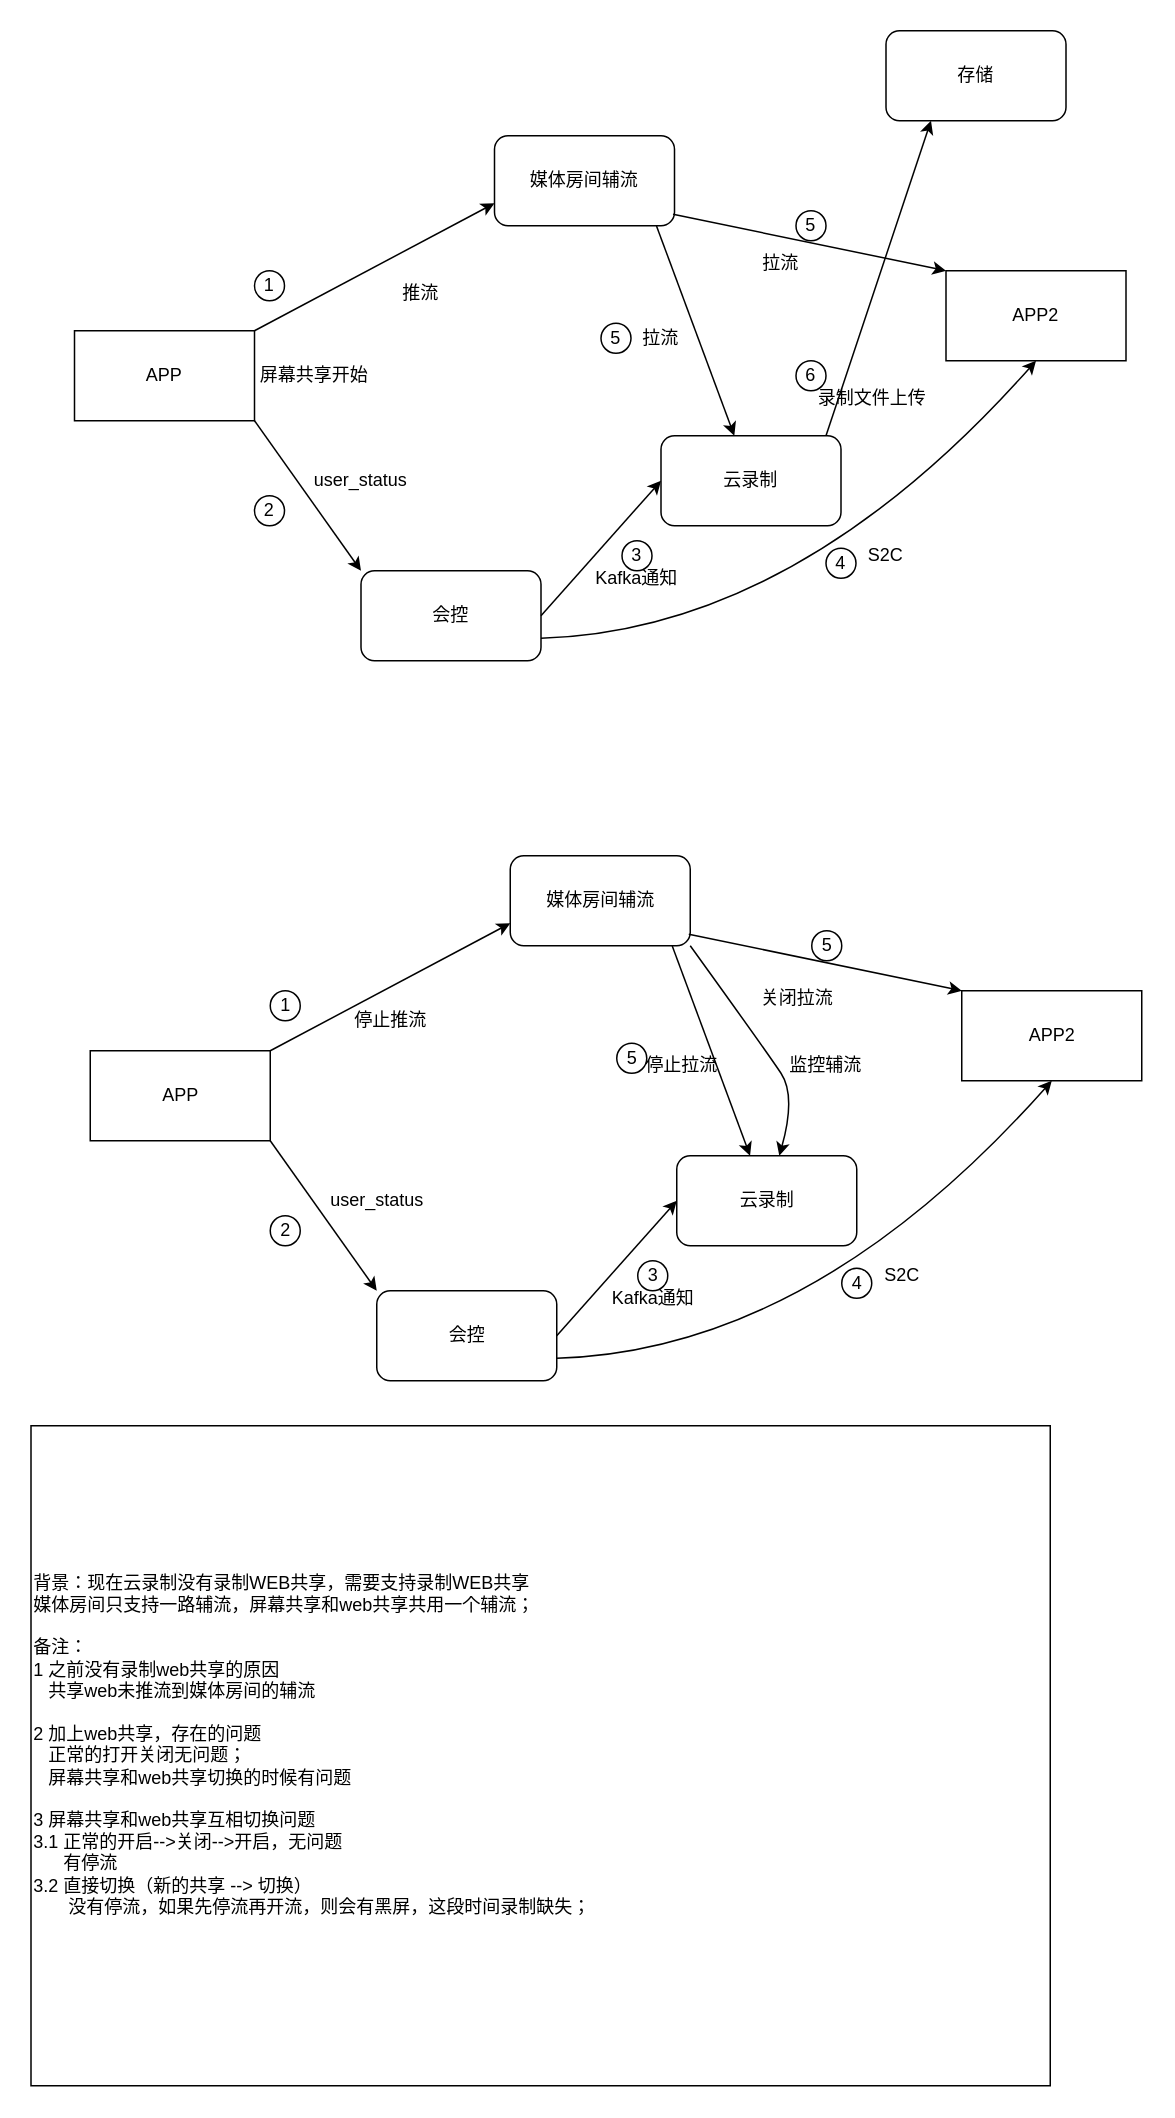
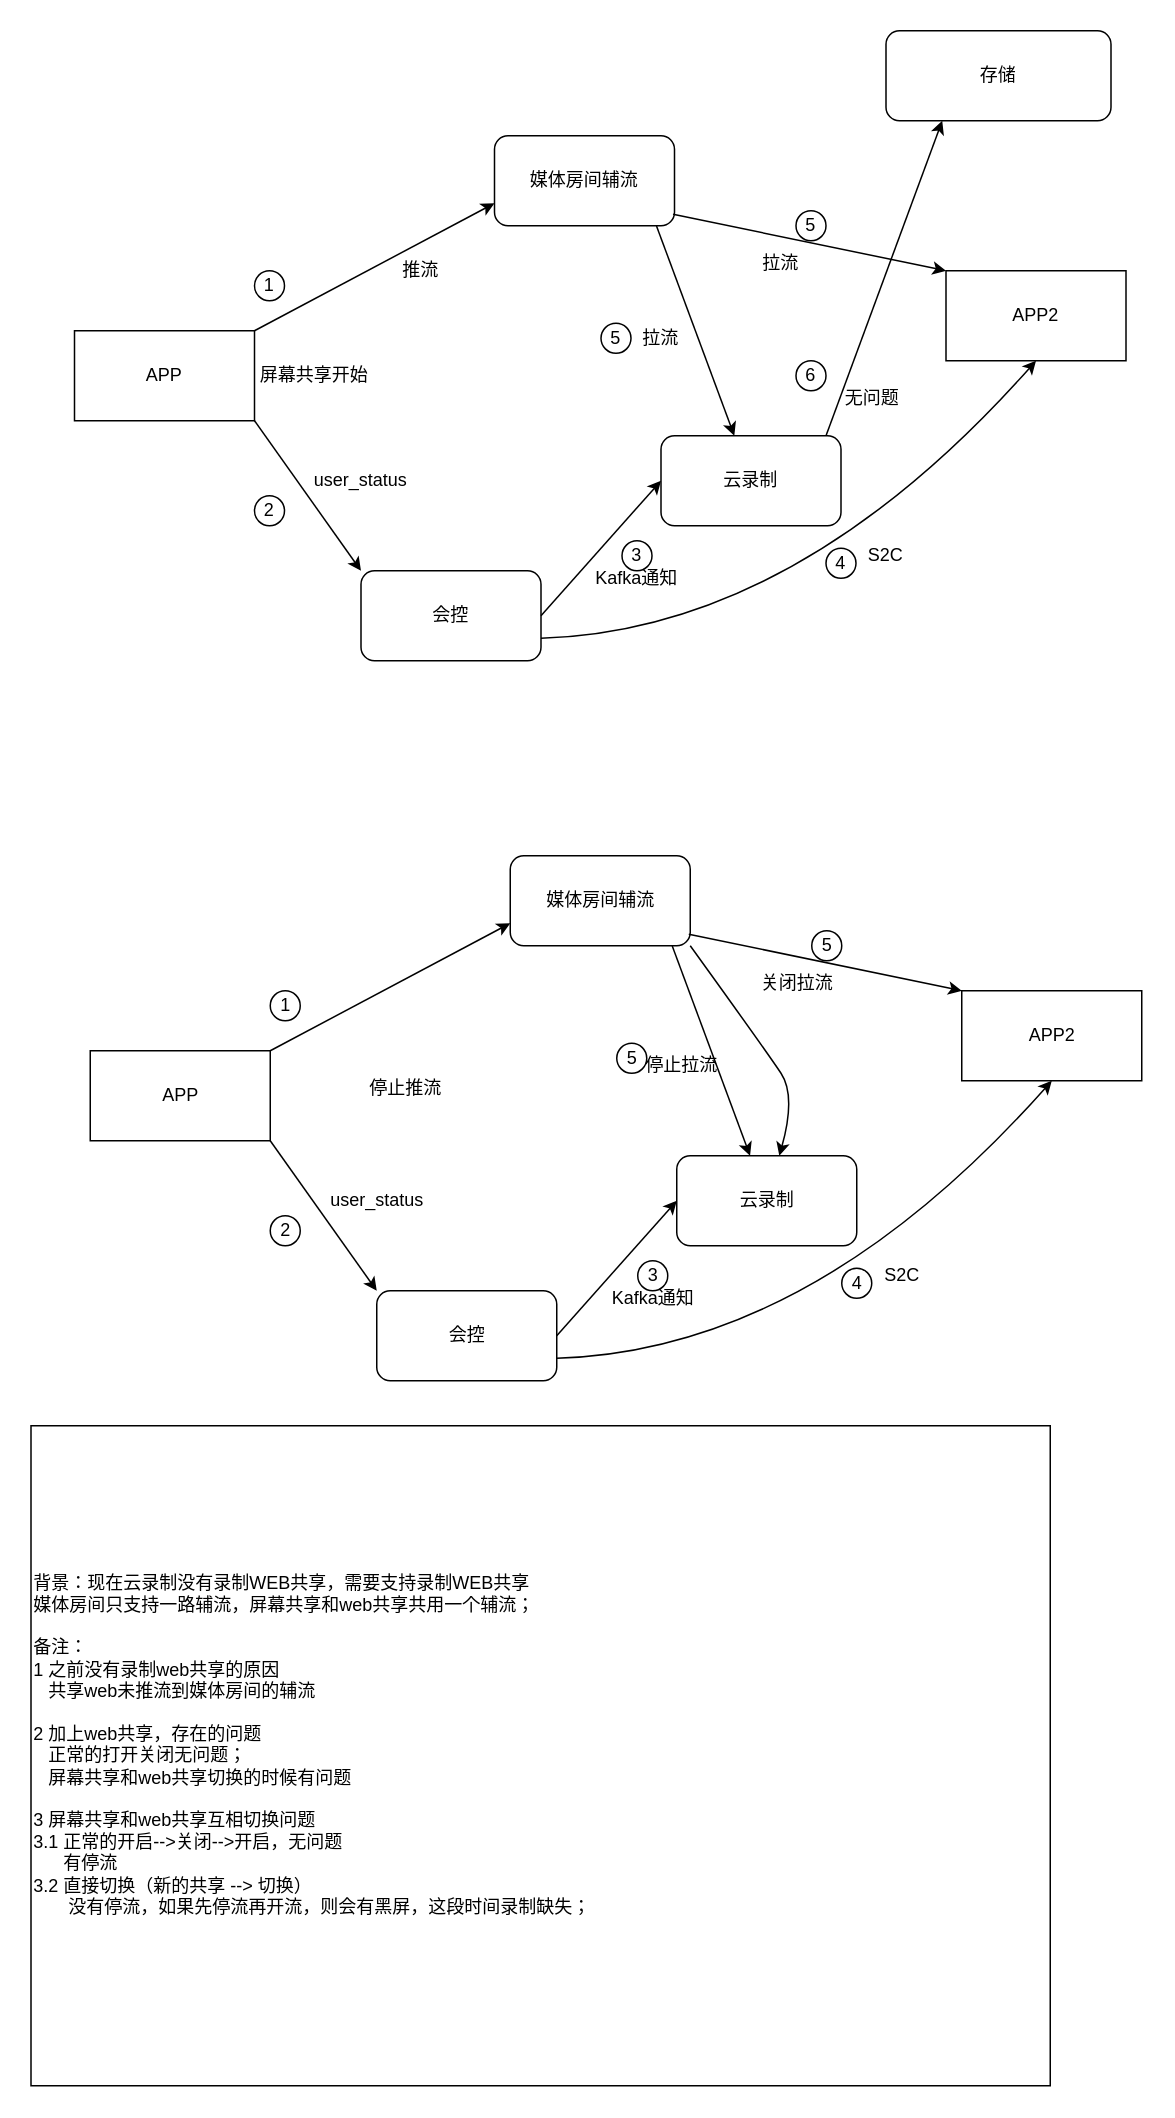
node "存储": size 180x90 -> 225x90
node "推流": moved (421, 293) -> (421, 271)
node "录制文件上传": label "录制文件上传" -> "无问题"
node "关闭拉流": moved (797, 998) -> (797, 983)
node "停止推流": moved (391, 1021) -> (406, 1088)
node "监控辅流": removed
